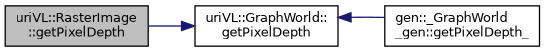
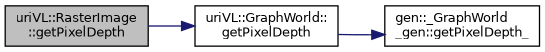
edge "gen::_GraphWorld _gen::getPixelDepth_" -> "uriVL::GraphWorld:: getPixelDepth": reversed
